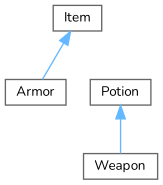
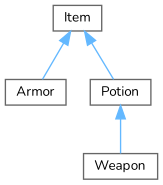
edge "Potion" -> "Item": added
